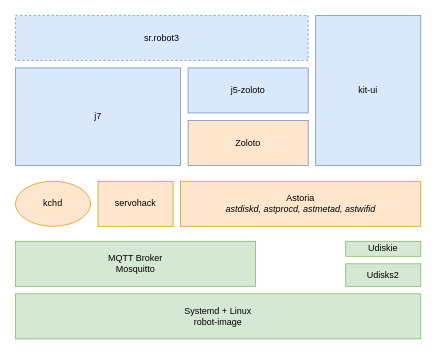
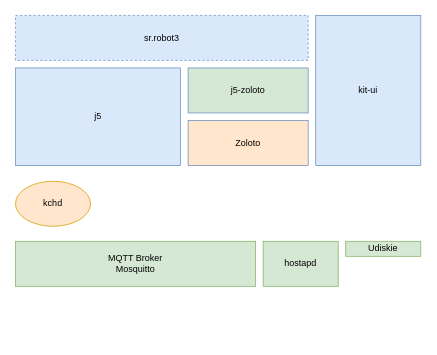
node "j5-zoloto": fillcolor #dae8fc -> #d5e8d4
node "j7": label "j7" -> "j5"
node "servohack": removed
node "Astoria astdiskd, astprocd, astmetad, astwifid": removed
node "hostapd": added
node "Udisks2": removed
node "Systemd + Linux robot-image": removed
